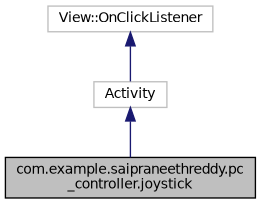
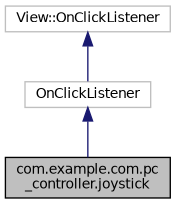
node "Activity": label "Activity" -> "OnClickListener"
node "com.example.saipraneethreddy.pc _controller.joystick": label "com.example.saipraneethreddy.pc _controller.joystick" -> "com.example.com.pc _controller.joystick"
